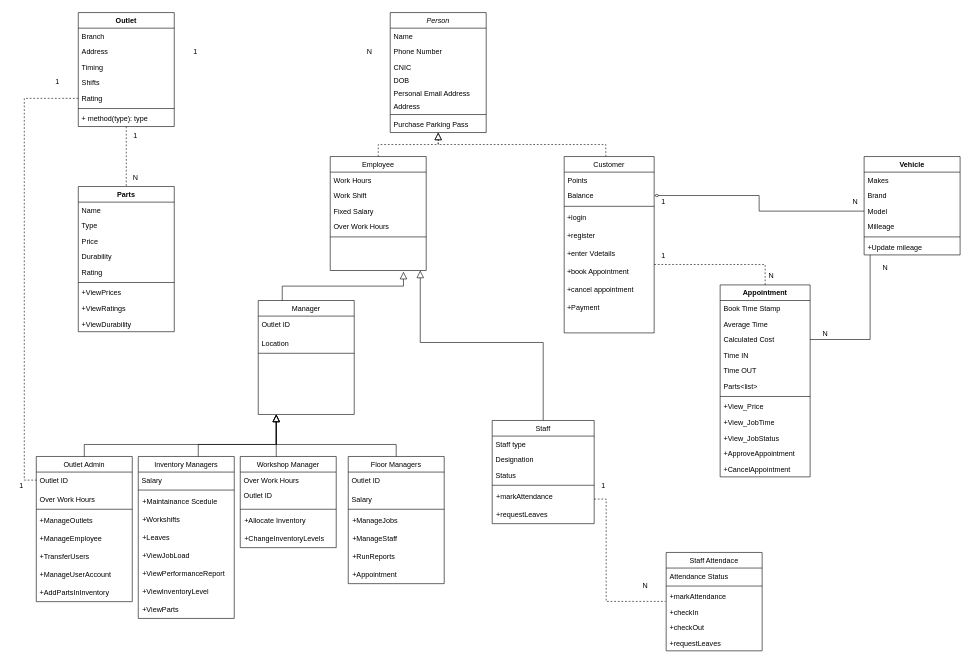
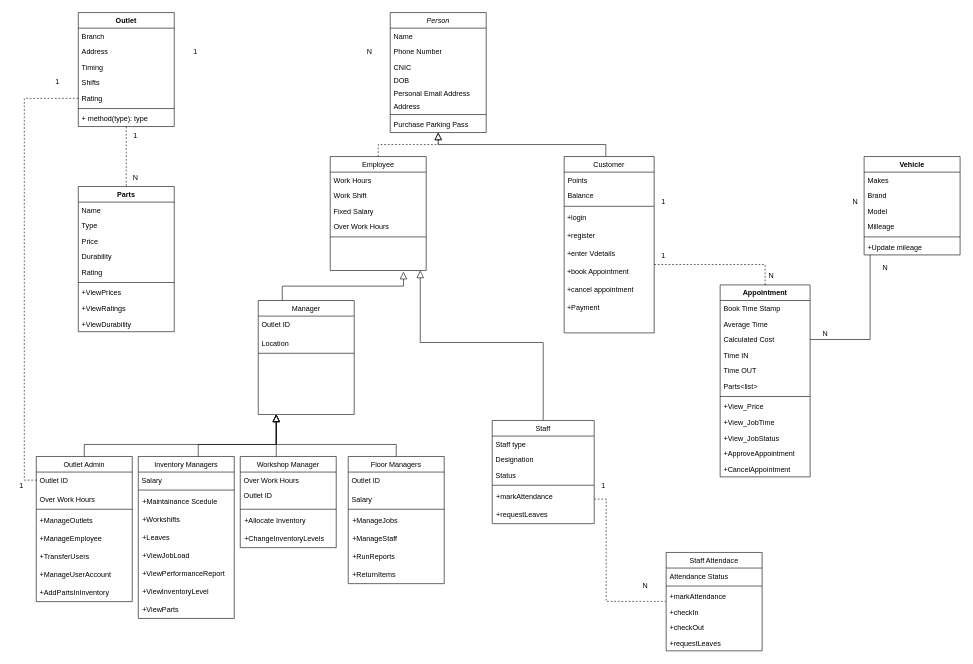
edge "Customer" -> "Person": style dashed -> solid
edge "Model" -> "Balance": removed
node "+Appointment": label "+Appointment" -> "+ReturnItems"
